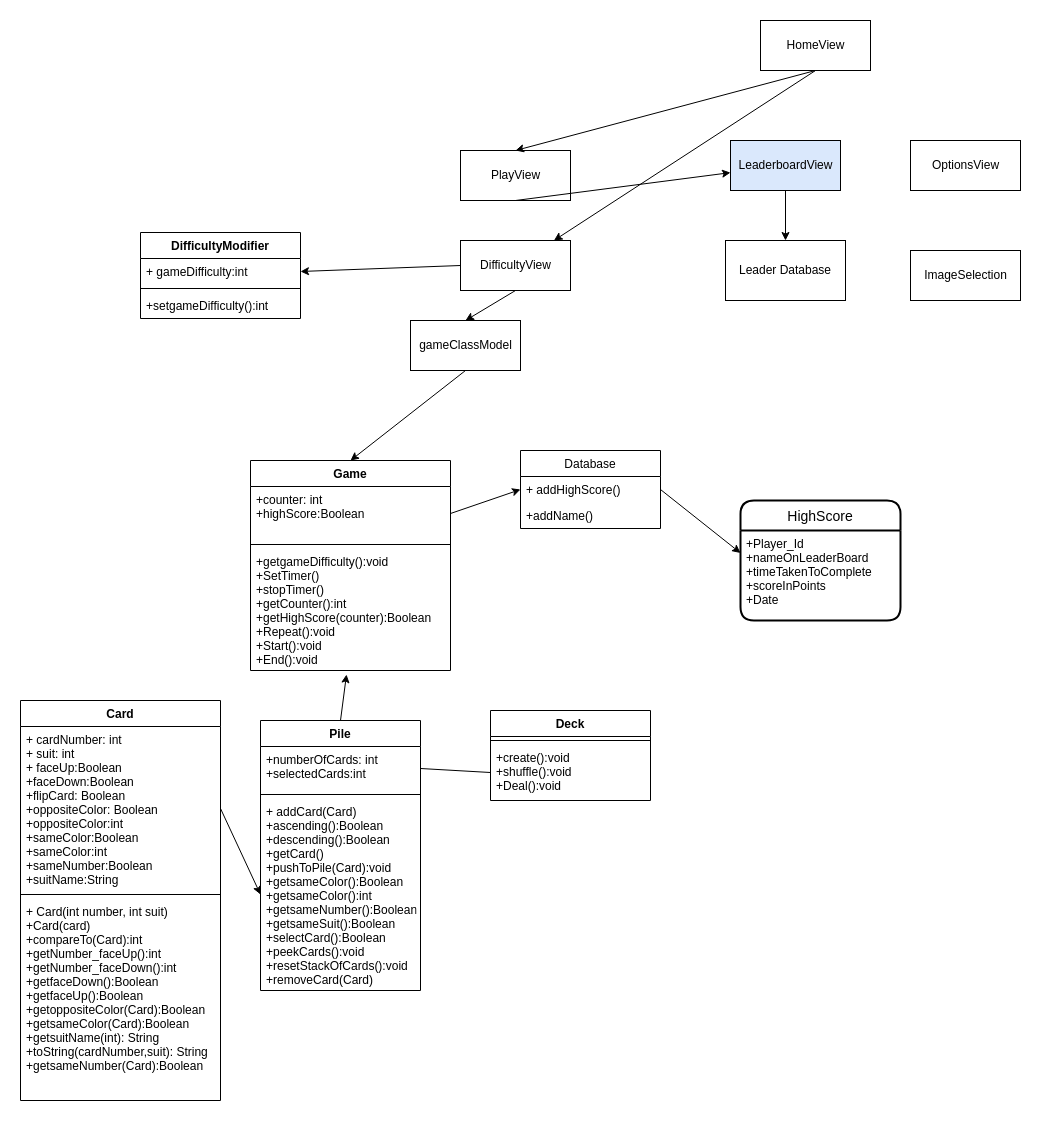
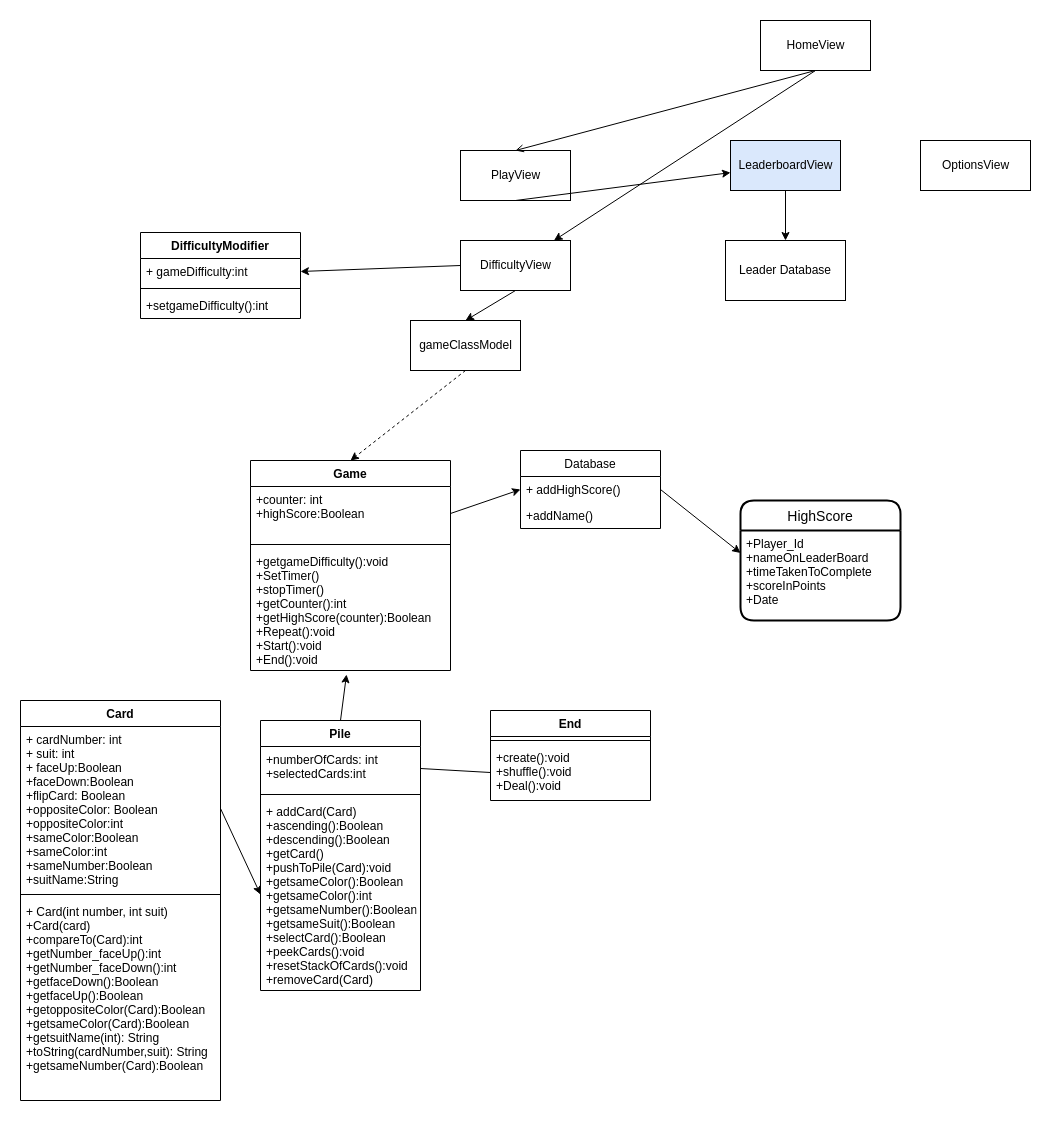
edge "HomeView" -> "PlayView": arrowhead classic -> open
node "OptionsView": moved (966, 166) -> (976, 166)
node "ImageSelection": removed
edge "gameClassModel" -> "Game": style solid -> dashed
node "Deck": label "Deck" -> "End"
